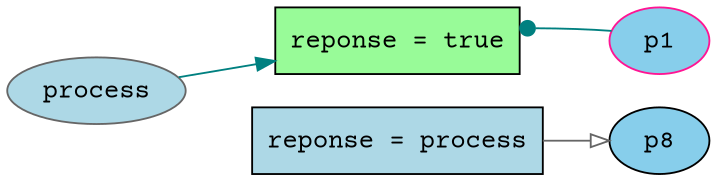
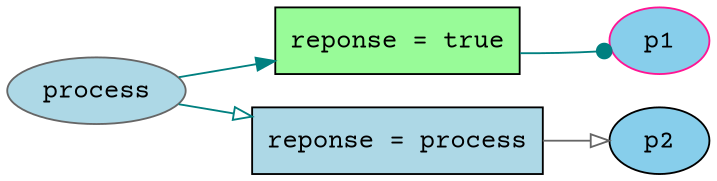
edge "p1" -> "reponse = true": reversed
edge "process" -> "reponse = process": added
node "p8": label "p8" -> "p2"
